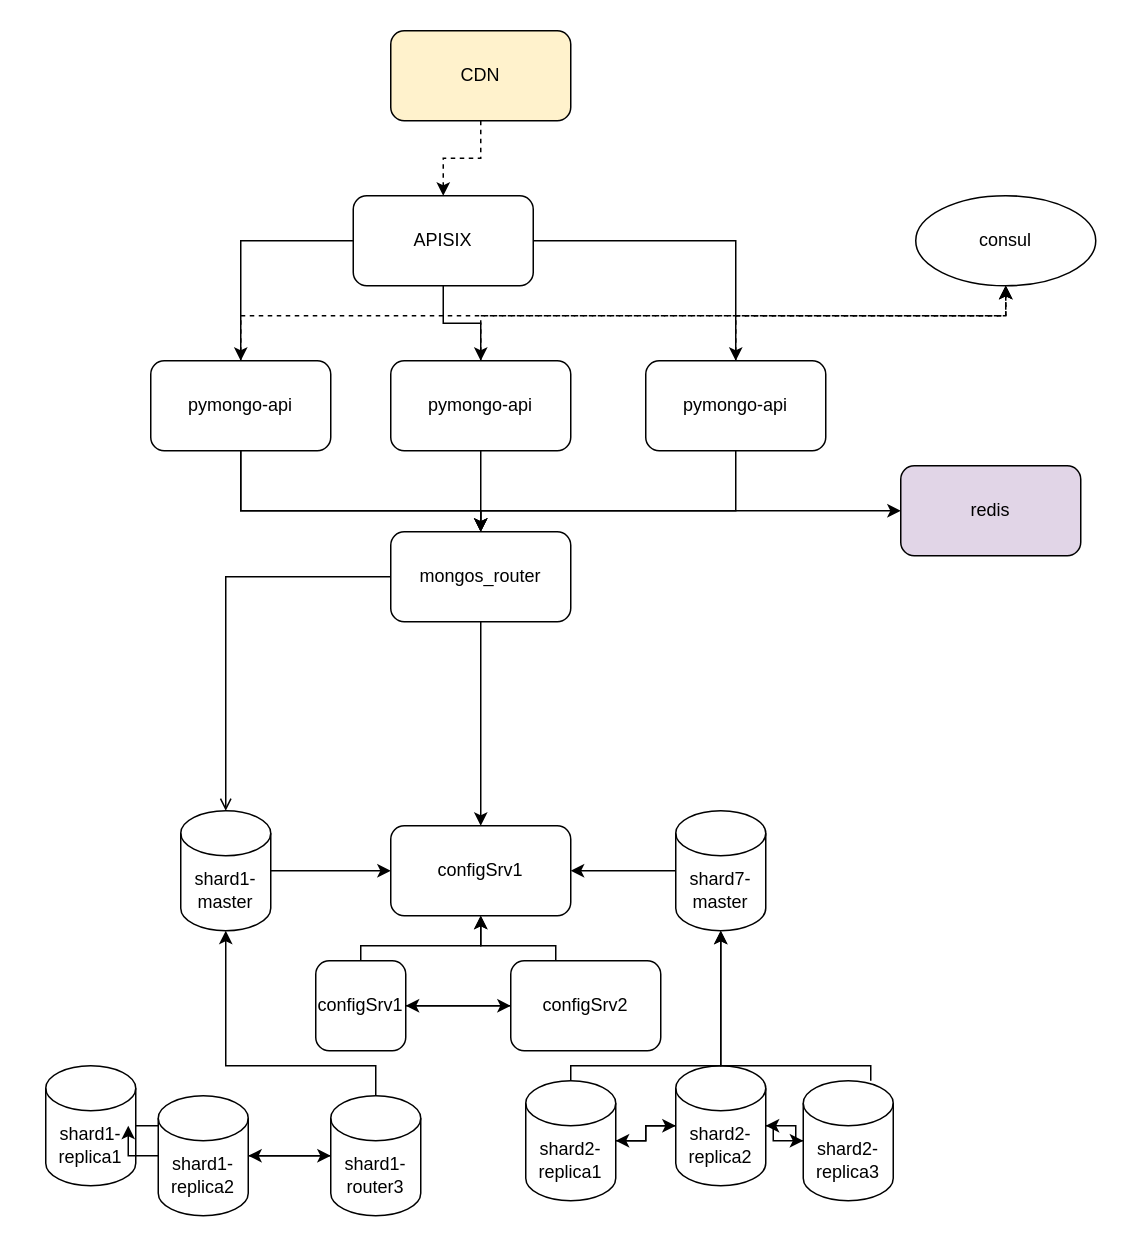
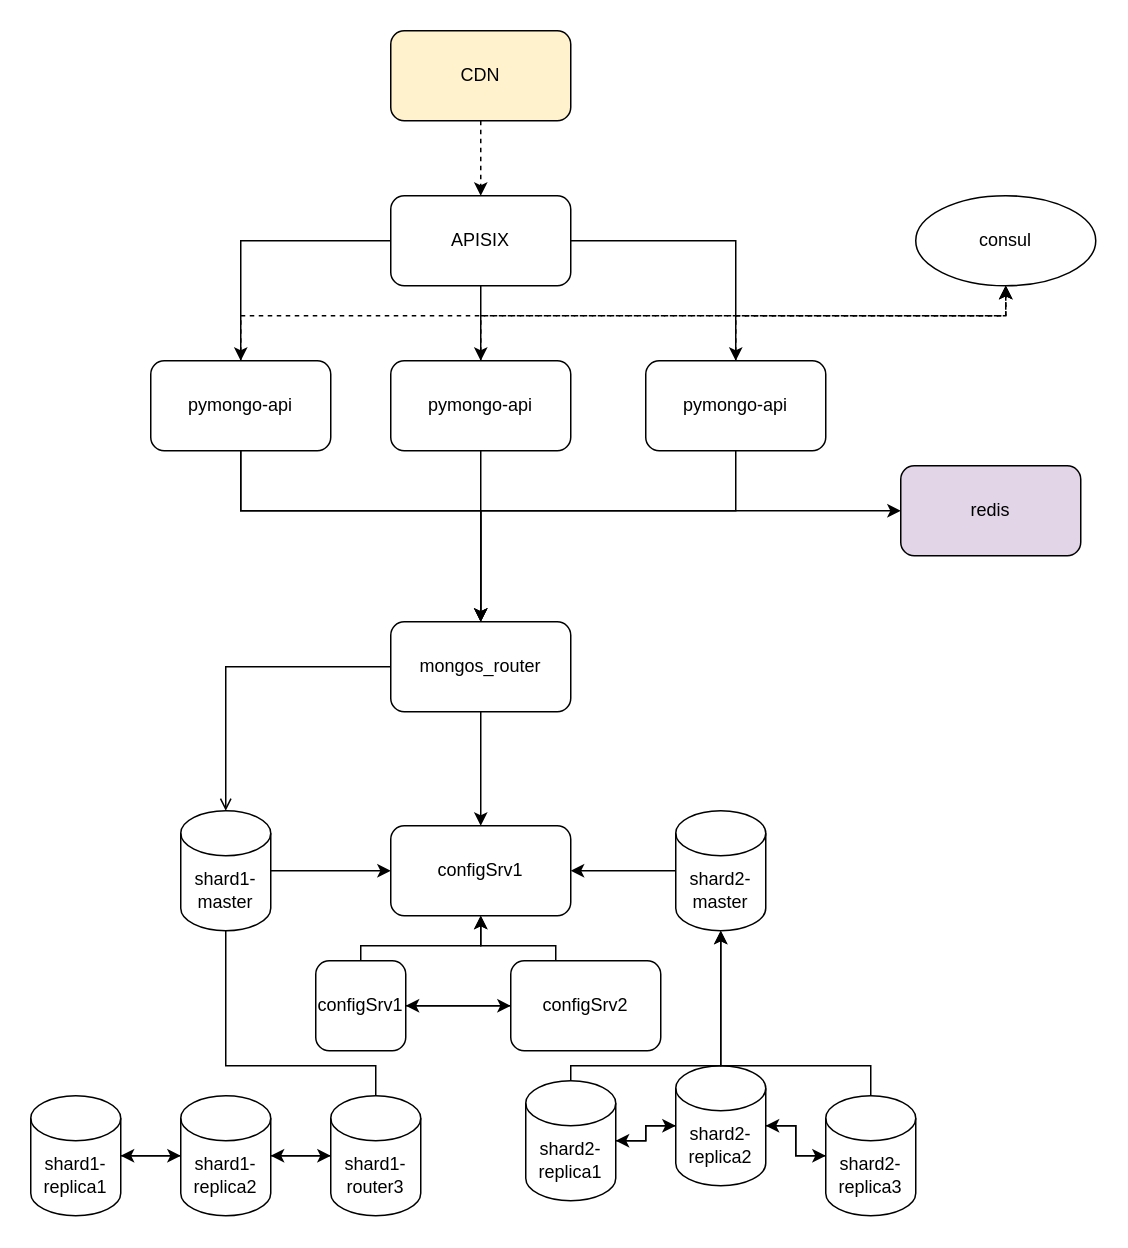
node "APISIX": moved (443, 241) -> (481, 241)
node "mongos_router": moved (481, 577) -> (481, 667)
node "shard7-master": label "shard7-master" -> "shard2-master"
edge "shard1-router3" -> "shard1-master": arrowhead classic -> none
node "shard1-replica1": moved (91, 1126) -> (76, 1156)
node "shard2-replica3": moved (848, 1141) -> (871, 1156)
node "shard1-replica2": moved (203, 1156) -> (226, 1156)
